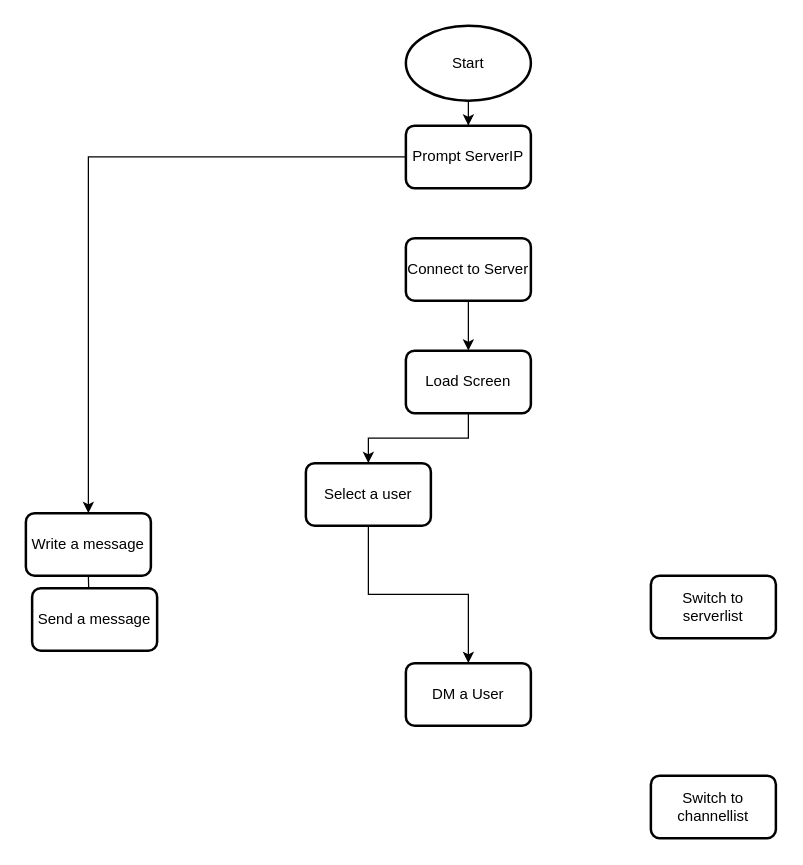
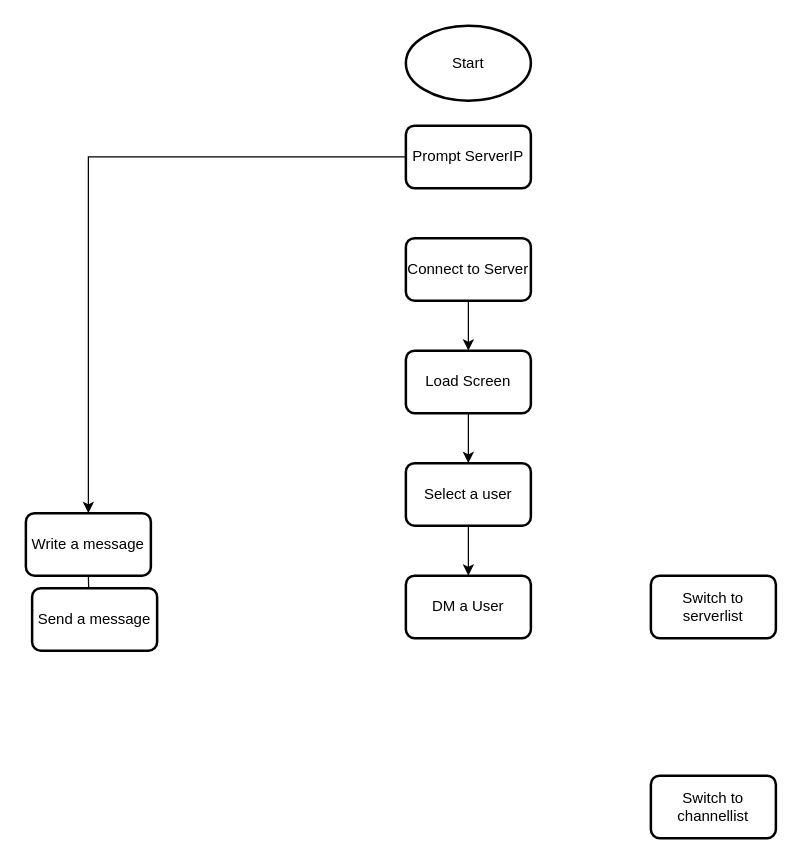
edge "Start" -> "Prompt ServerIP": removed
node "Select a user": moved (368, 494) -> (468, 494)
node "DM a User": moved (468, 694) -> (468, 607)
